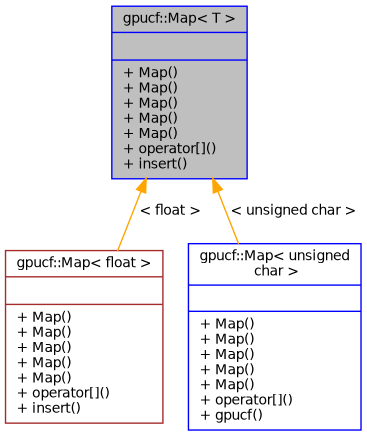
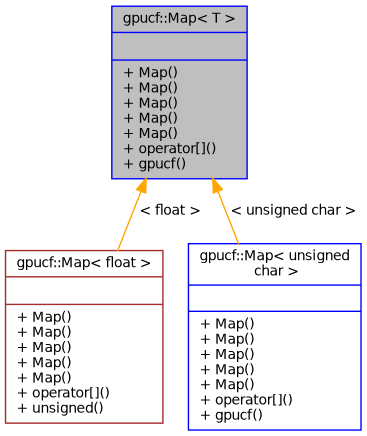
node "gpucf::Map< T >": text "+ insert()" -> "+ gpucf()"
node "gpucf::Map< float >": text "+ insert()" -> "+ unsigned()"
